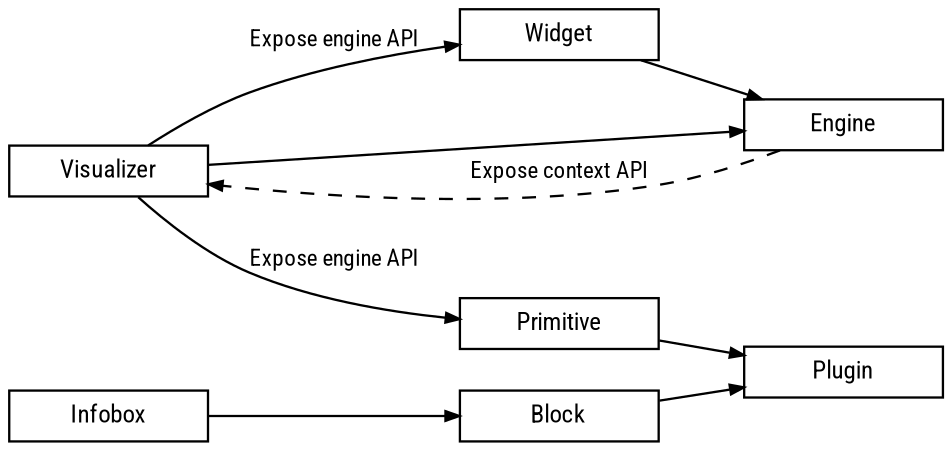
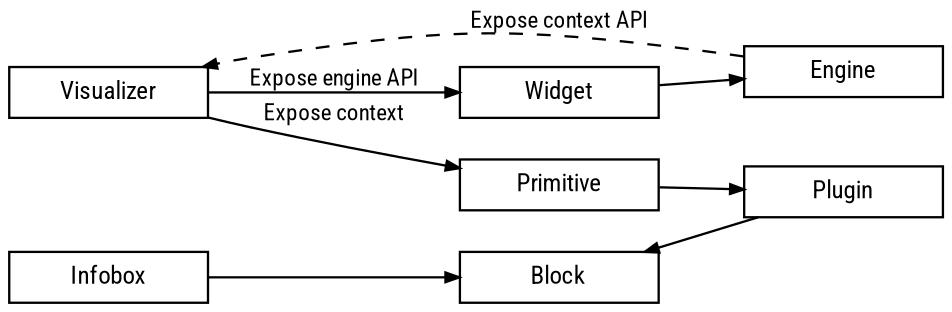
edge "Visualizer" -> "Engine": removed
edge "Visualizer" -> "Primitive": label "Expose engine API" -> "Expose context"
edge "Block" -> "Plugin": reversed
